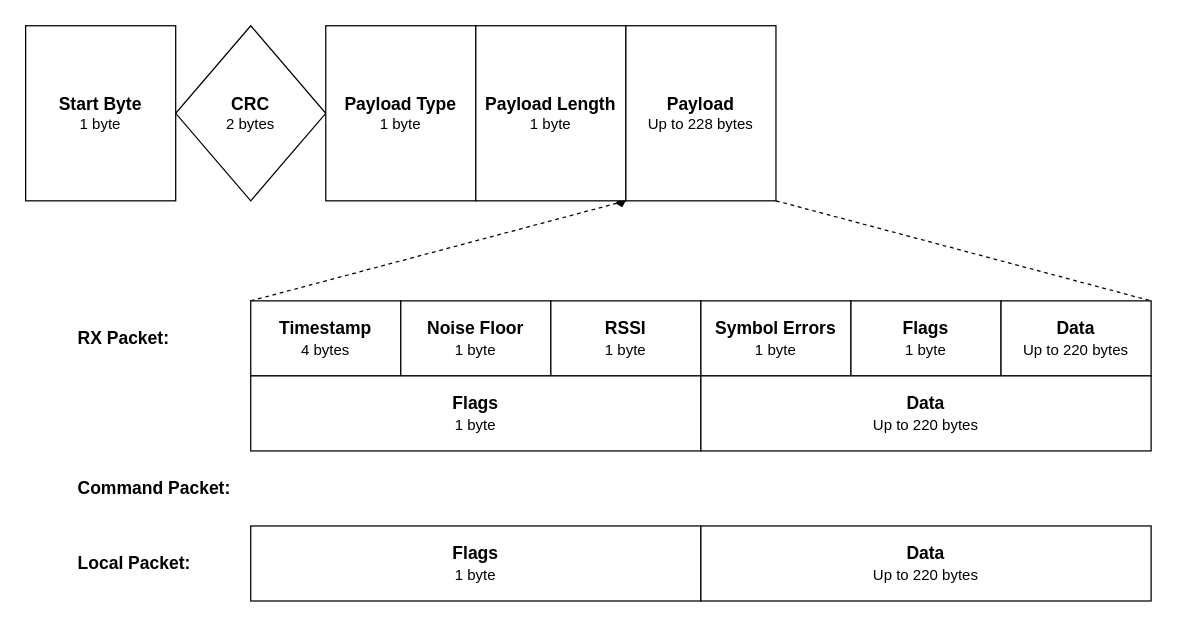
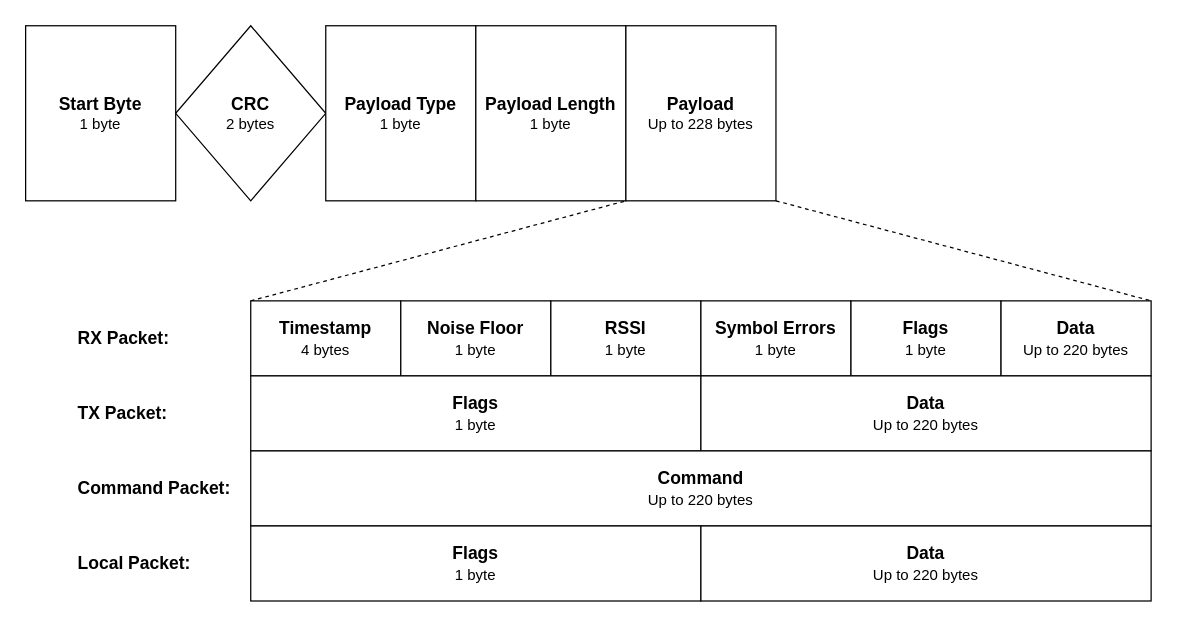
edge "Timestamp 4 bytes" -> "Payload Length 1 byte": arrowhead diamond -> none
node "TX Packet:": added
node "Command Up to 220 bytes": added
